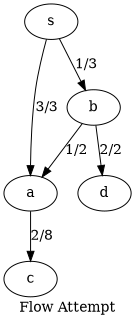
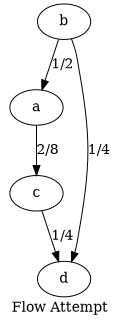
node "s": removed
edge "b" -> "d": label "2/2" -> "1/4"
edge "c" -> "d": added, label "1/4"
